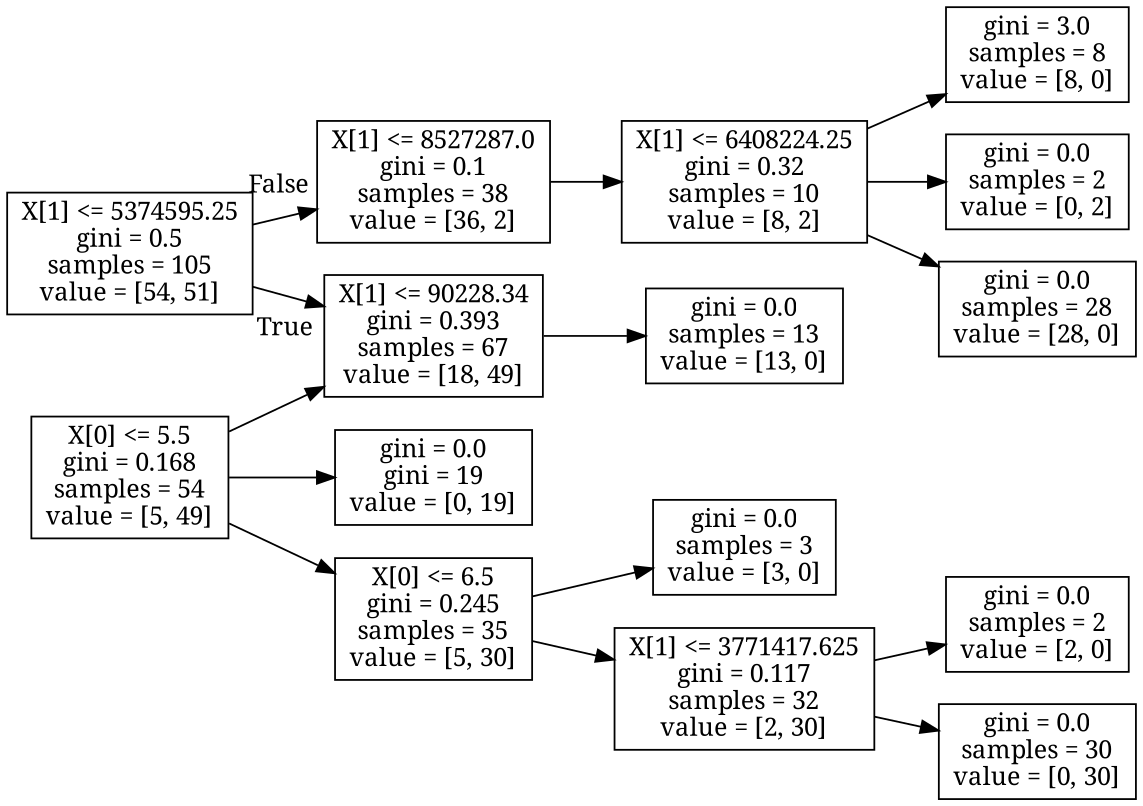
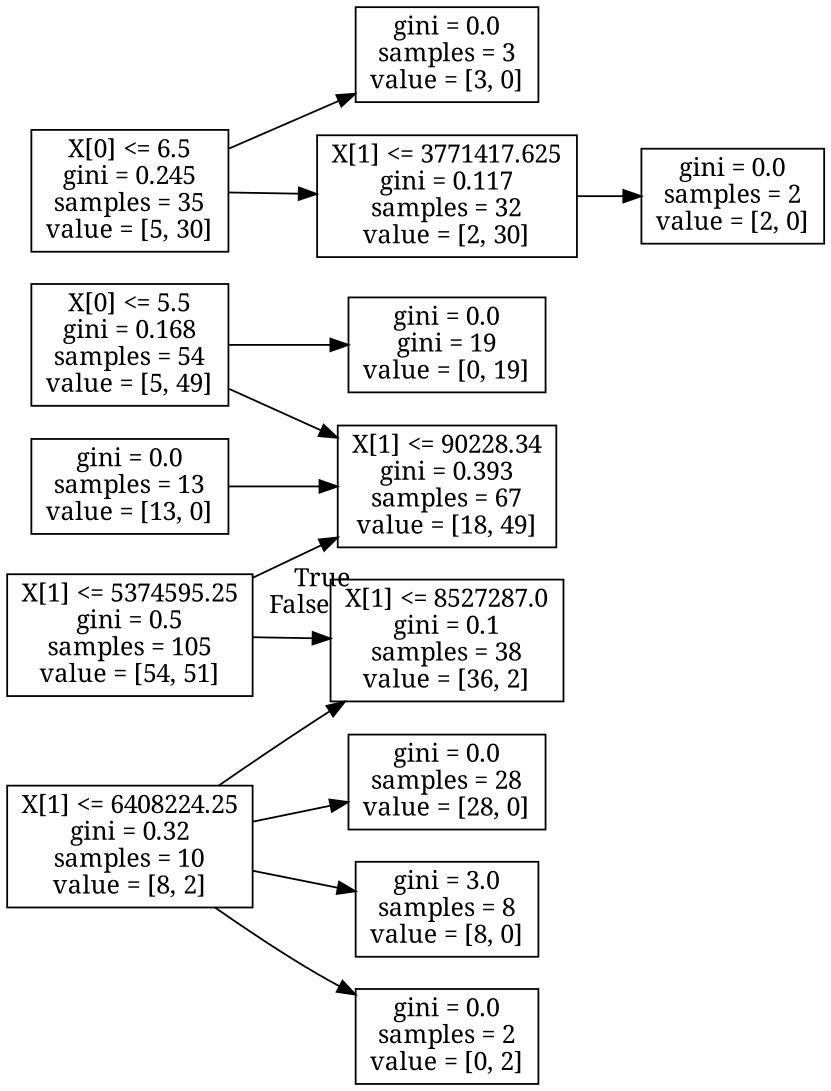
edge "X[1] <= 8527287.0 gini = 0.1 samples = 38 value = [36, 2]" -> "X[1] <= 6408224.25 gini = 0.32 samples = 10 value = [8, 2]": reversed
edge "X[1] <= 90228.34 gini = 0.393 samples = 67 value = [18, 49]" -> "gini = 0.0 samples = 13 value = [13, 0]": reversed
edge "X[0] <= 5.5 gini = 0.168 samples = 54 value = [5, 49]" -> "X[0] <= 6.5 gini = 0.245 samples = 35 value = [5, 30]": removed
node "gini = 0.0 samples = 30 value = [0, 30]": removed
